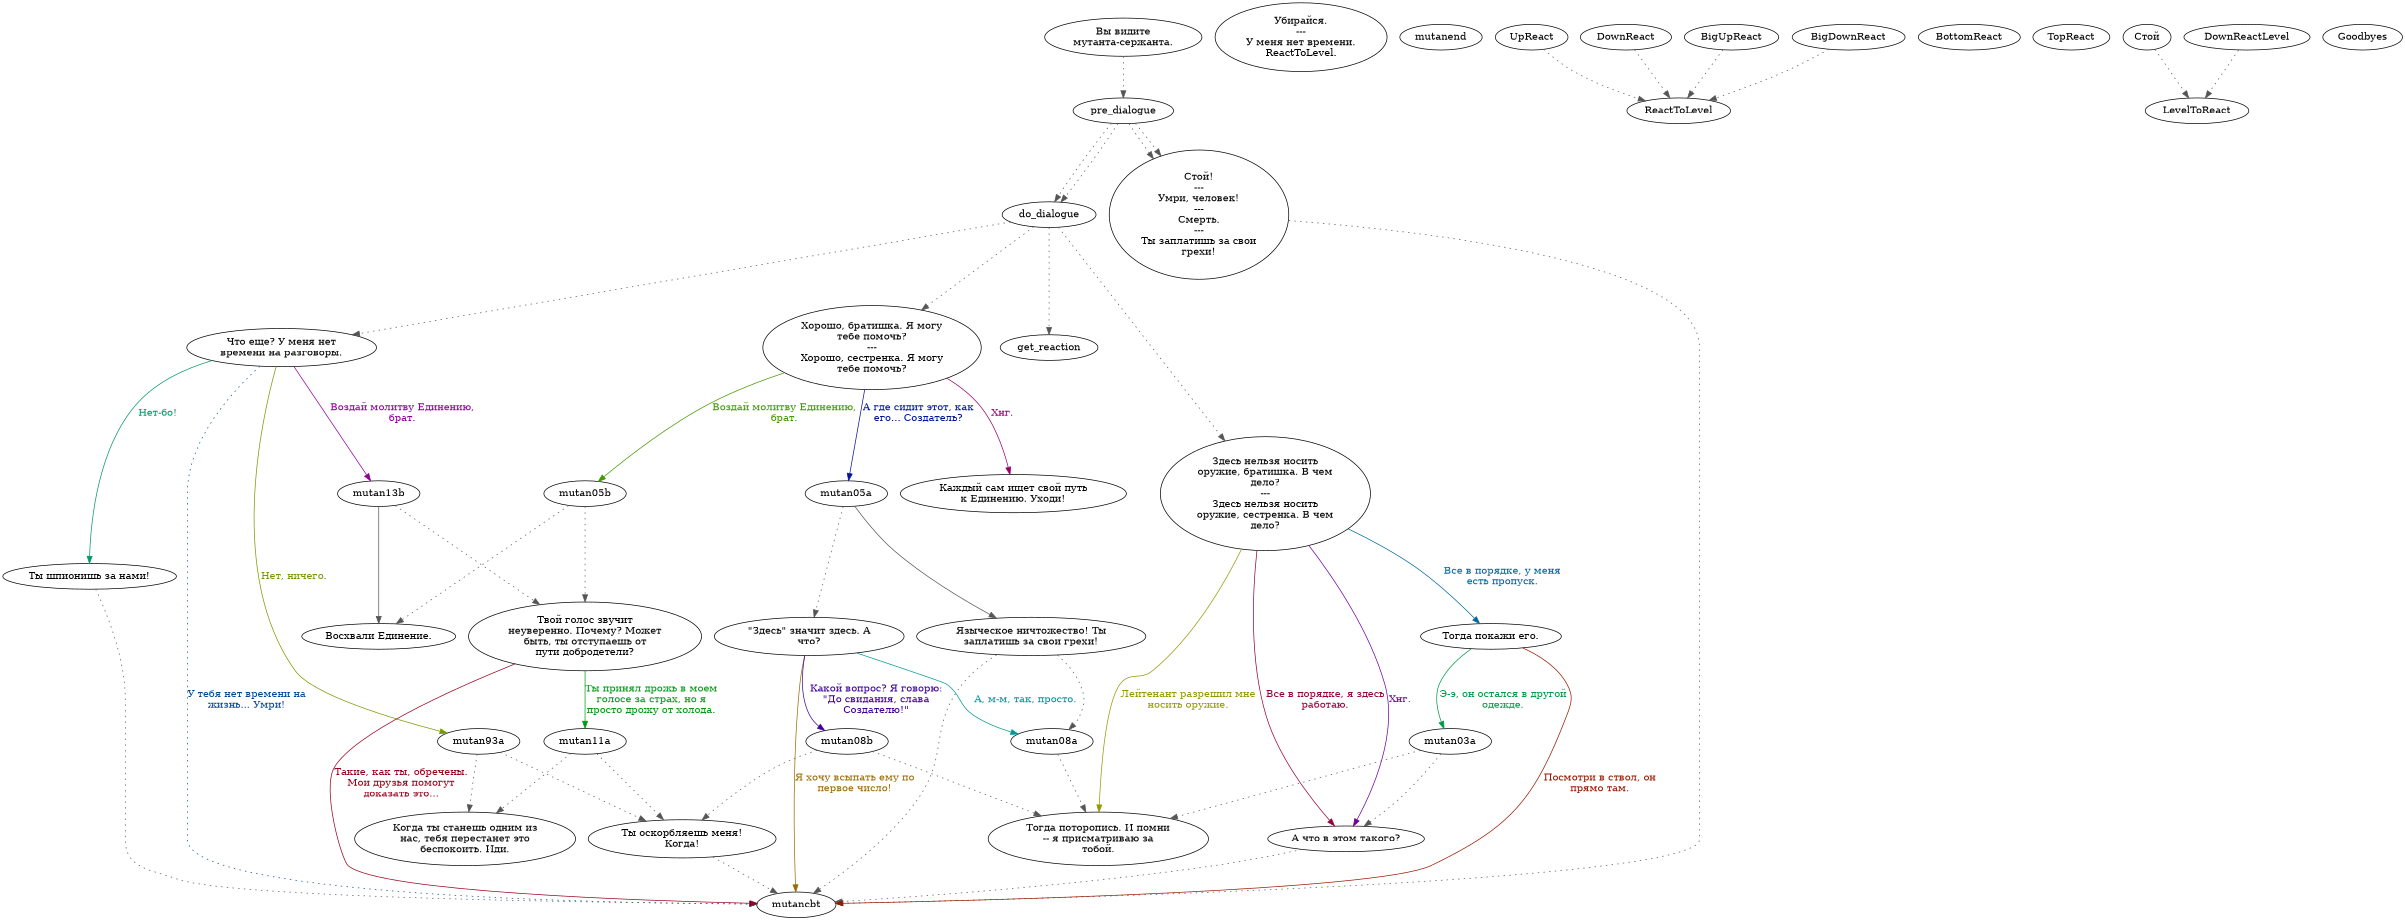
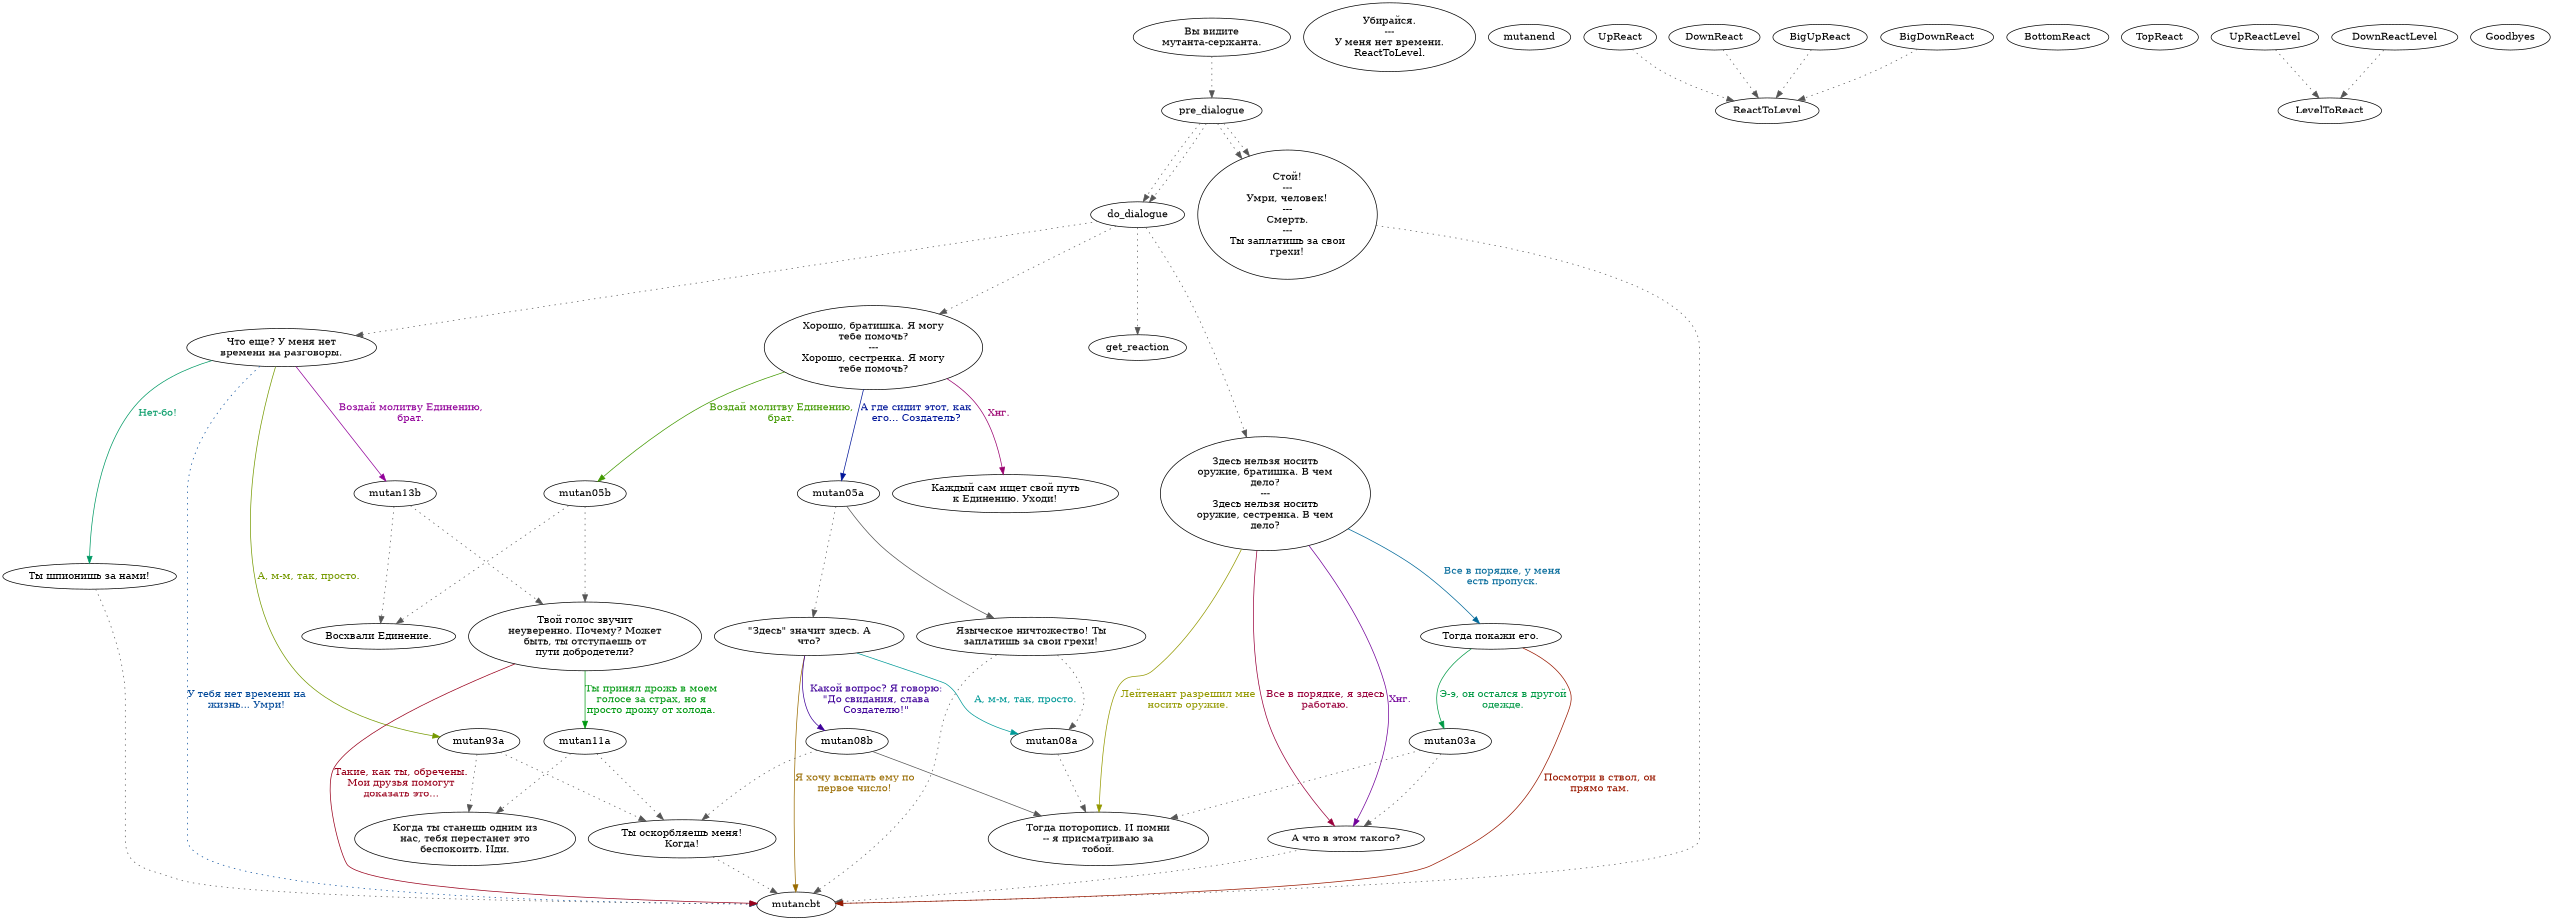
node "Стой": label "Стой" -> "UpReactLevel"
edge "mutan13b" -> "Восхвали Единение.": style solid -> dotted
edge "Что еще? У меня нет времени на разговоры." -> "mutan93a": label "Нет, ничего." -> "А, м-м, так, просто."
edge "mutan08b" -> "Тогда поторопись. И помни -- я присматриваю за тобой.": style dotted -> solid
